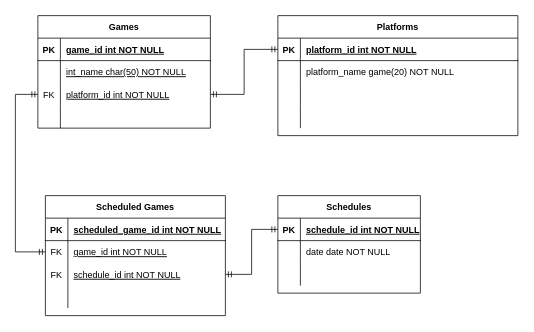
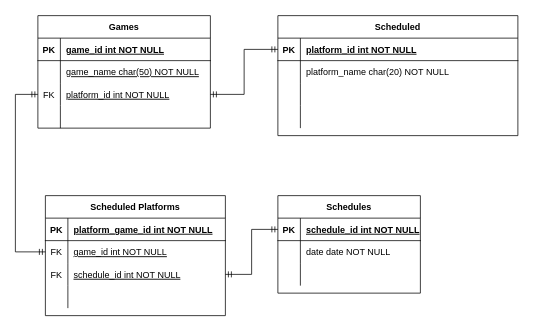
node "Platforms": label "Platforms" -> "Scheduled"
node "int_name char(50) NOT NULL": label "int_name char(50) NOT NULL" -> "game_name char(50) NOT NULL"
node "platform_name game(20) NOT NULL": label "platform_name game(20) NOT NULL" -> "platform_name char(20) NOT NULL"
node "Scheduled Games": label "Scheduled Games" -> "Scheduled Platforms"
node "scheduled_game_id int NOT NULL": label "scheduled_game_id int NOT NULL" -> "platform_game_id int NOT NULL"
